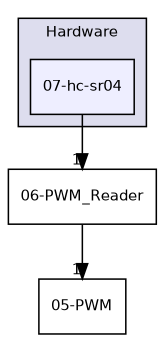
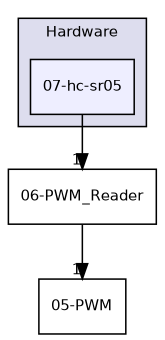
node "07-hc-sr04": label "07-hc-sr04" -> "07-hc-sr05"
